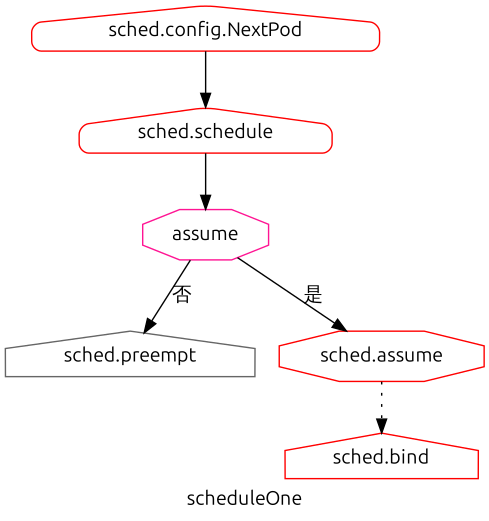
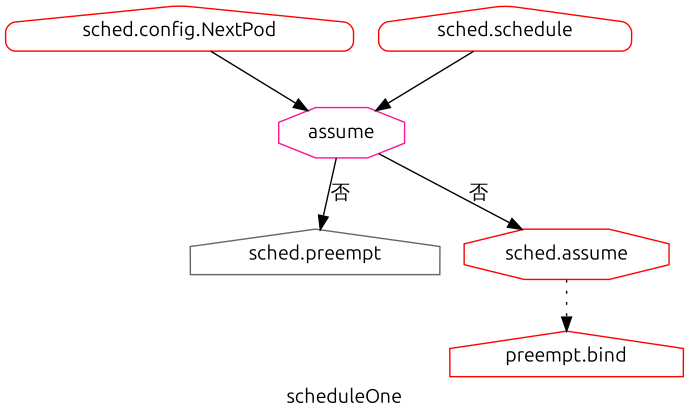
edge "sched.config.NextPod" -> "sched.schedule": now "sched.config.NextPod" -> "assume"
edge "assume" -> "sched.assume": label "是" -> "否"
node "sched.bind": label "sched.bind" -> "preempt.bind"
